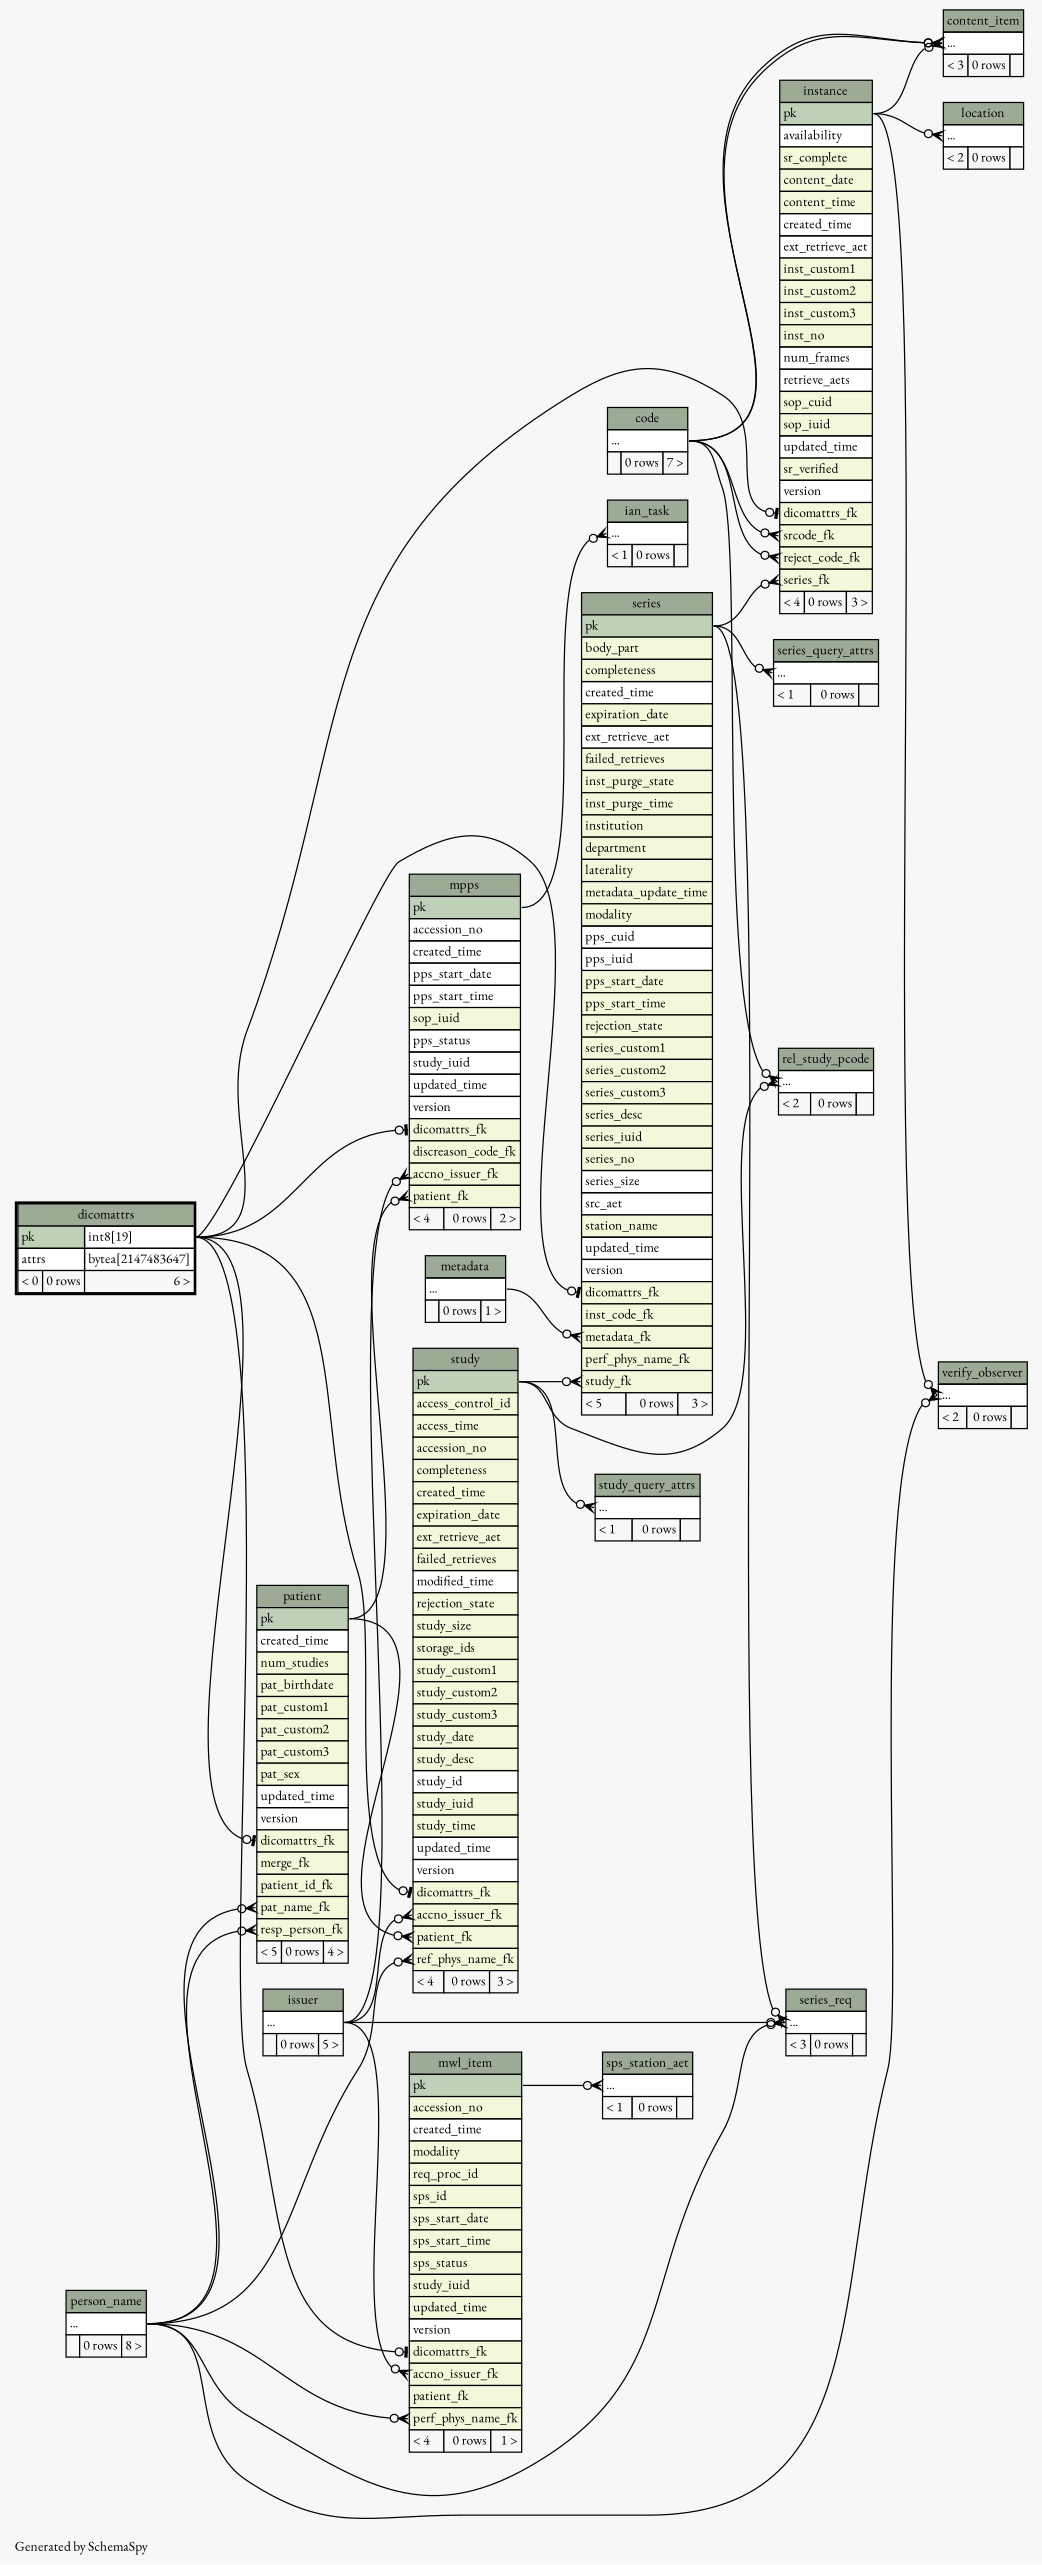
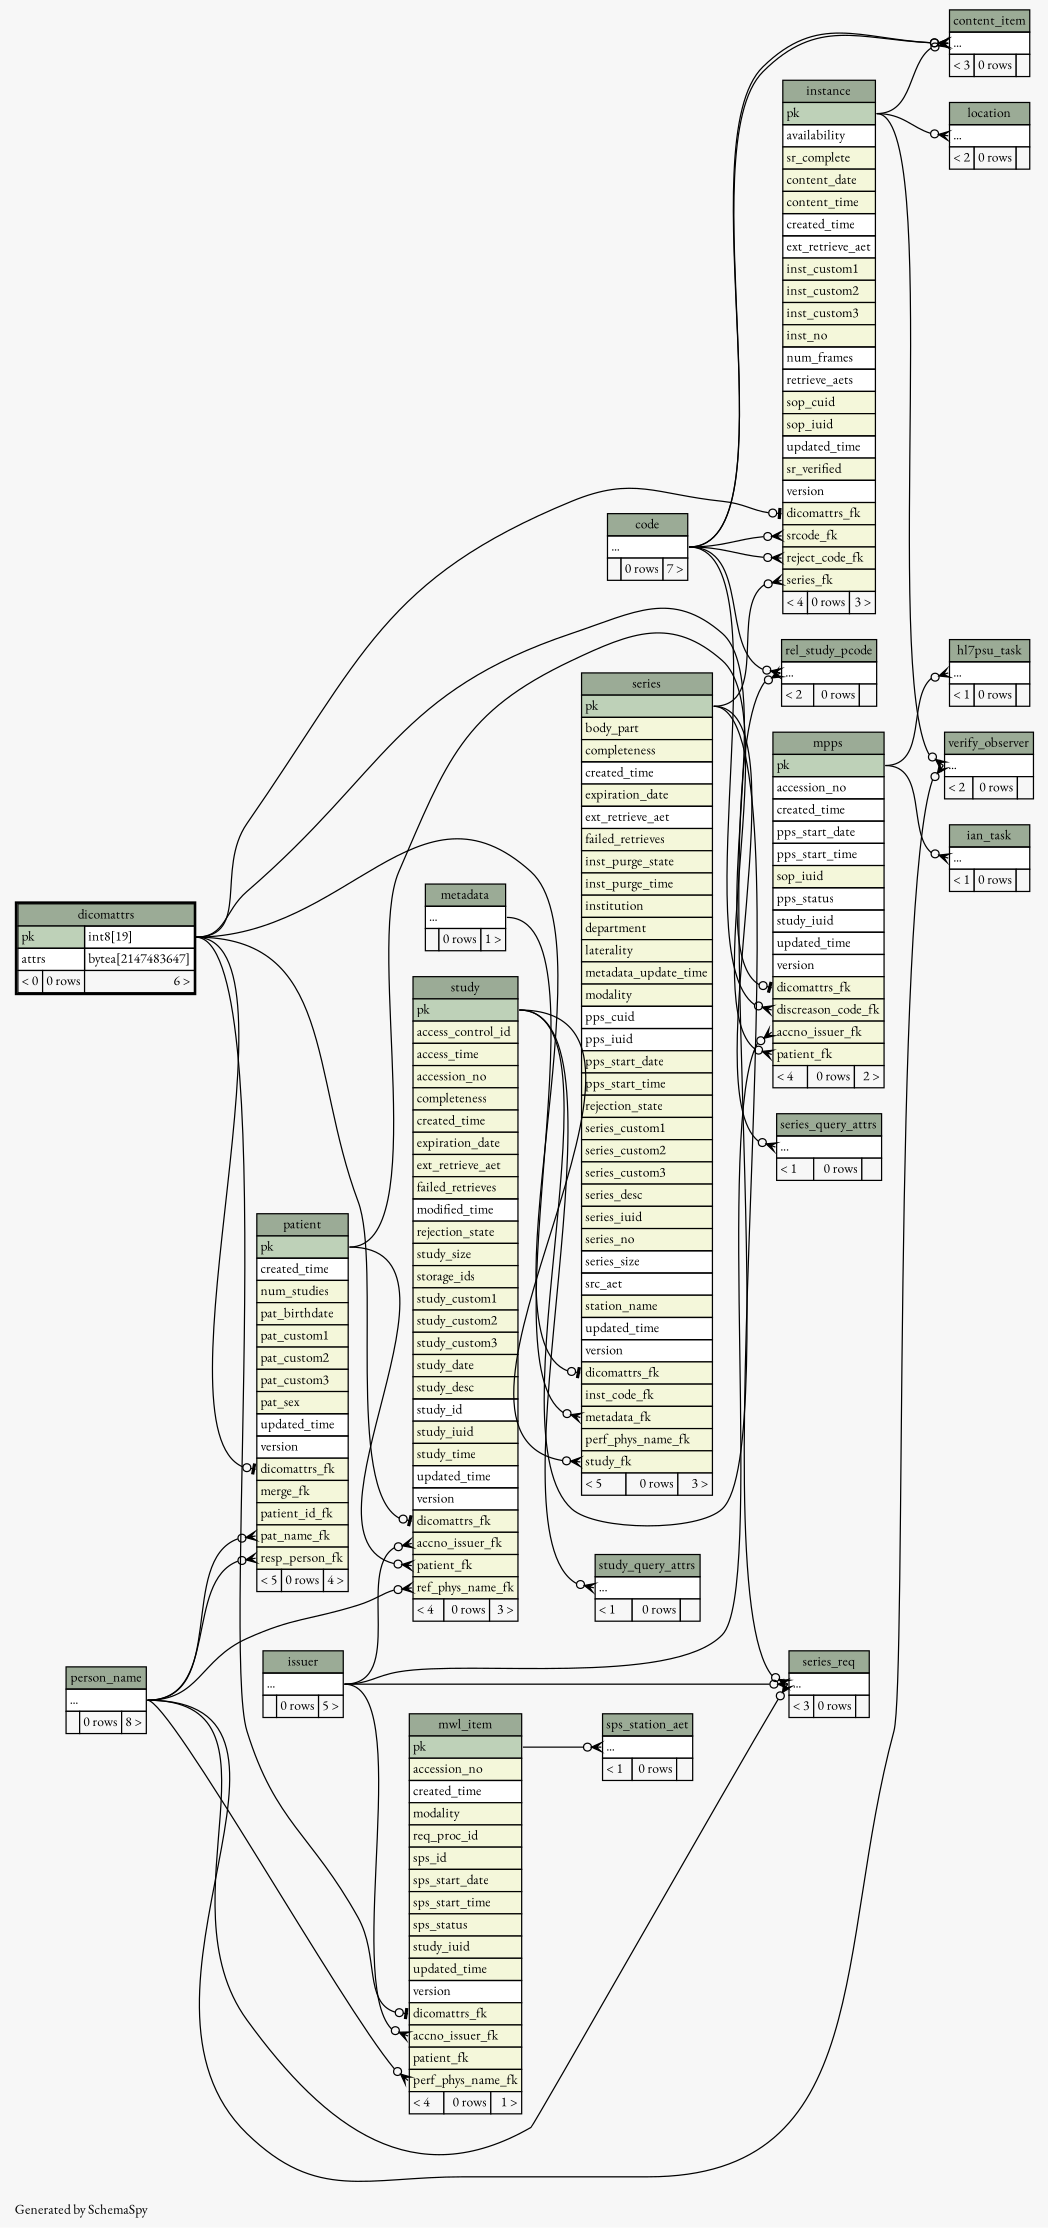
node "hl7psu_task": added
edge "code" -> "mpps": added
